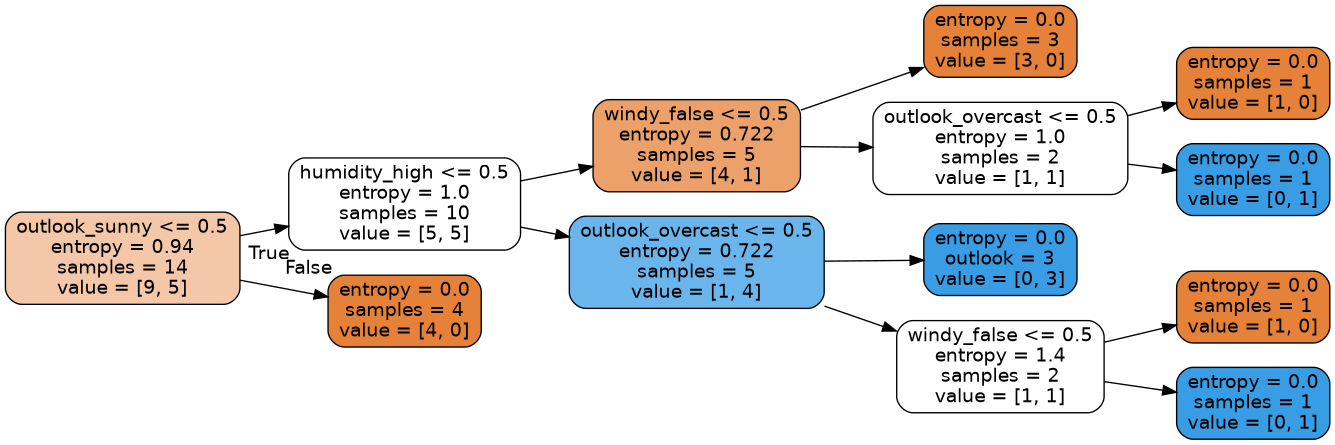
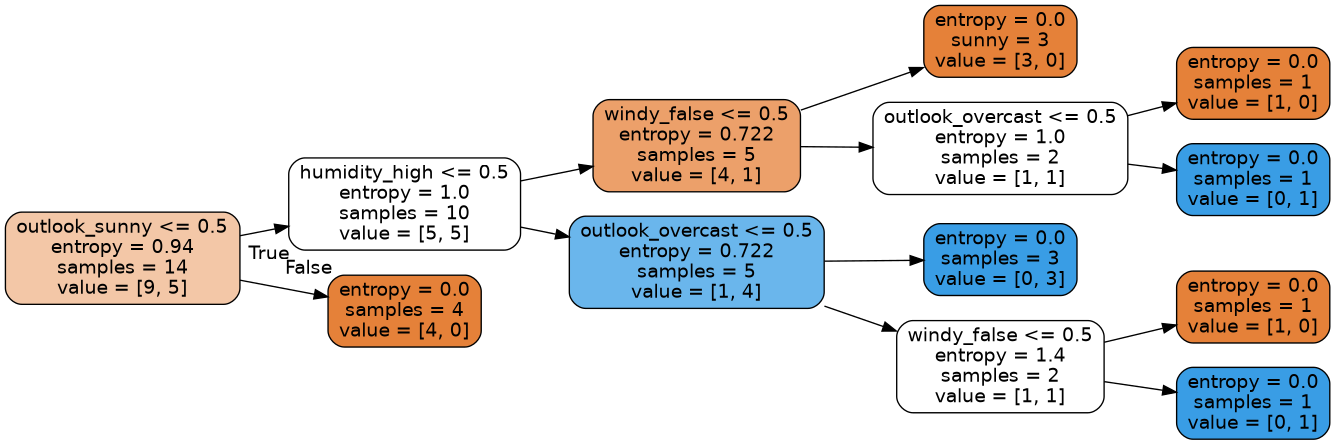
node "entropy = 0.0 samples = 3 value = [3, 0]": label "entropy = 0.0 samples = 3 value = [3, 0]" -> "entropy = 0.0 sunny = 3 value = [3, 0]"
node "entropy = 0.0 outlook = 3 value = [0, 3]": label "entropy = 0.0 outlook = 3 value = [0, 3]" -> "entropy = 0.0 samples = 3 value = [0, 3]"
